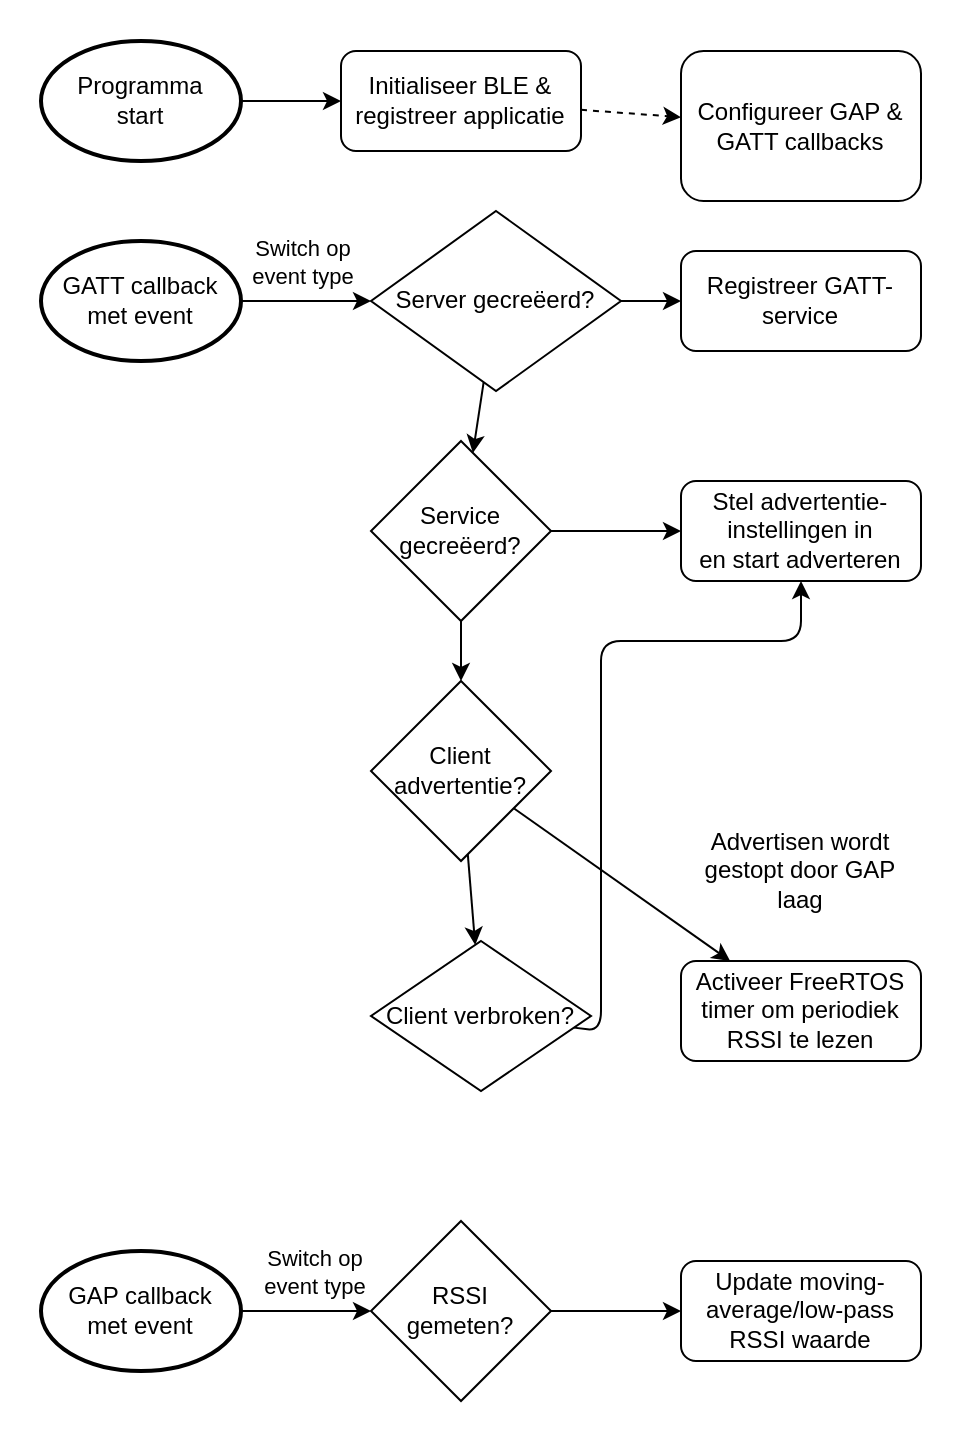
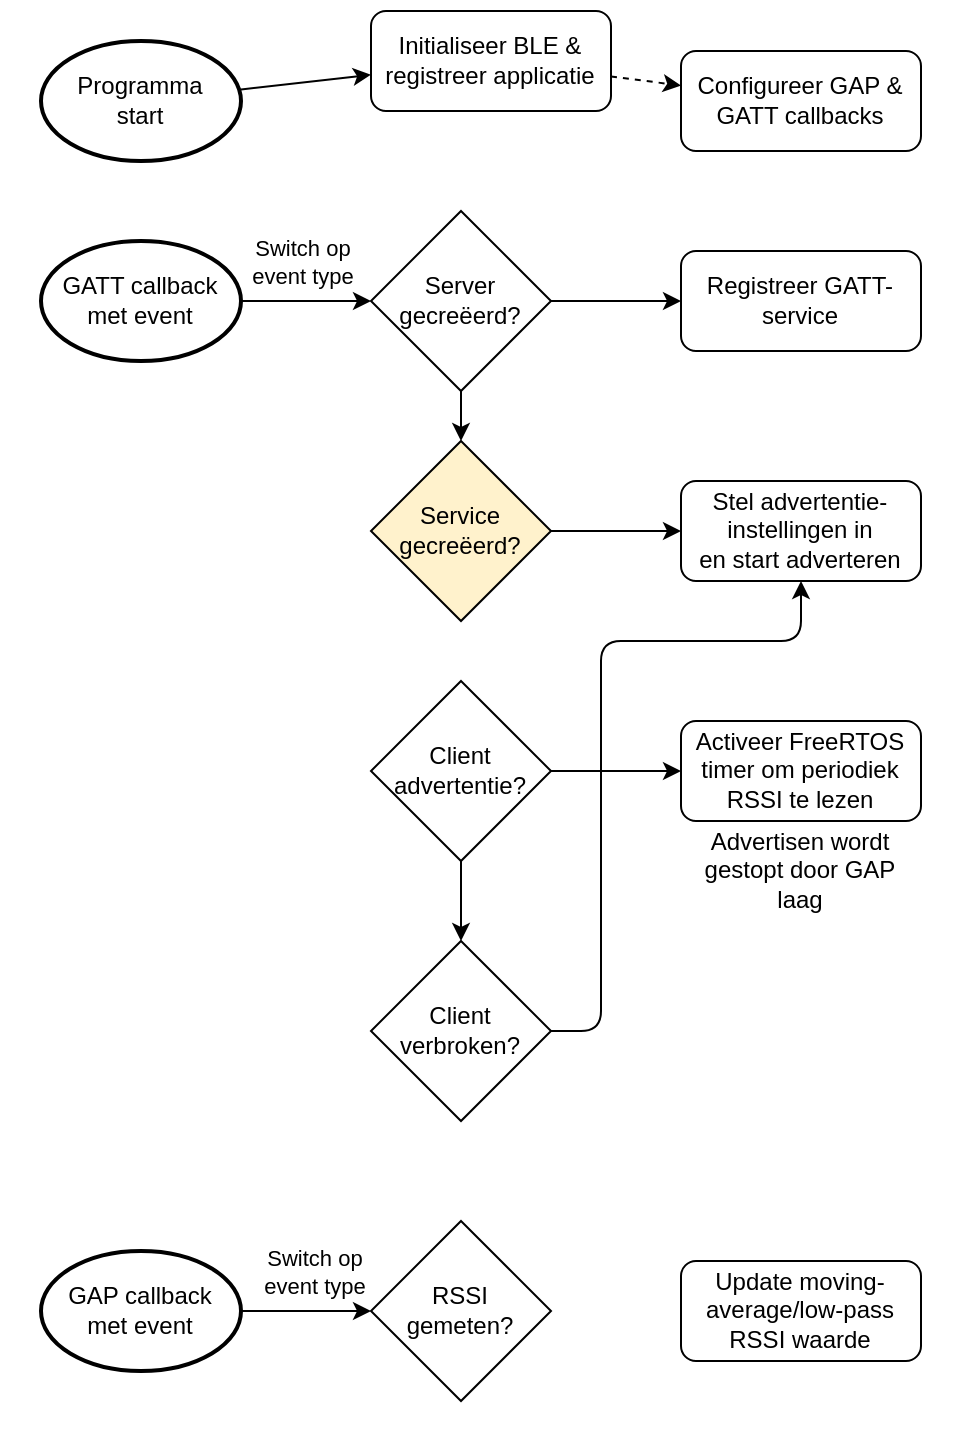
node "Initialiseer BLE & registreer applicatie": moved (461, 101) -> (491, 61)
node "Configureer GAP & GATT callbacks": size 240x150 -> 240x100
node "Server gecreëerd?": size 250x180 -> 180x180
node "Service gecreëerd?": fillcolor #ffffff -> #fff2cc
edge "Service gecreëerd?" -> "Client advertentie?": removed
node "Activeer FreeRTOS timer om periodiek RSSI te lezen": moved (801, 1011) -> (801, 771)
node "Client verbroken?": size 220x150 -> 180x180
edge "RSSI gemeten?" -> "Update moving-average/low-pass RSSI waarde": removed
